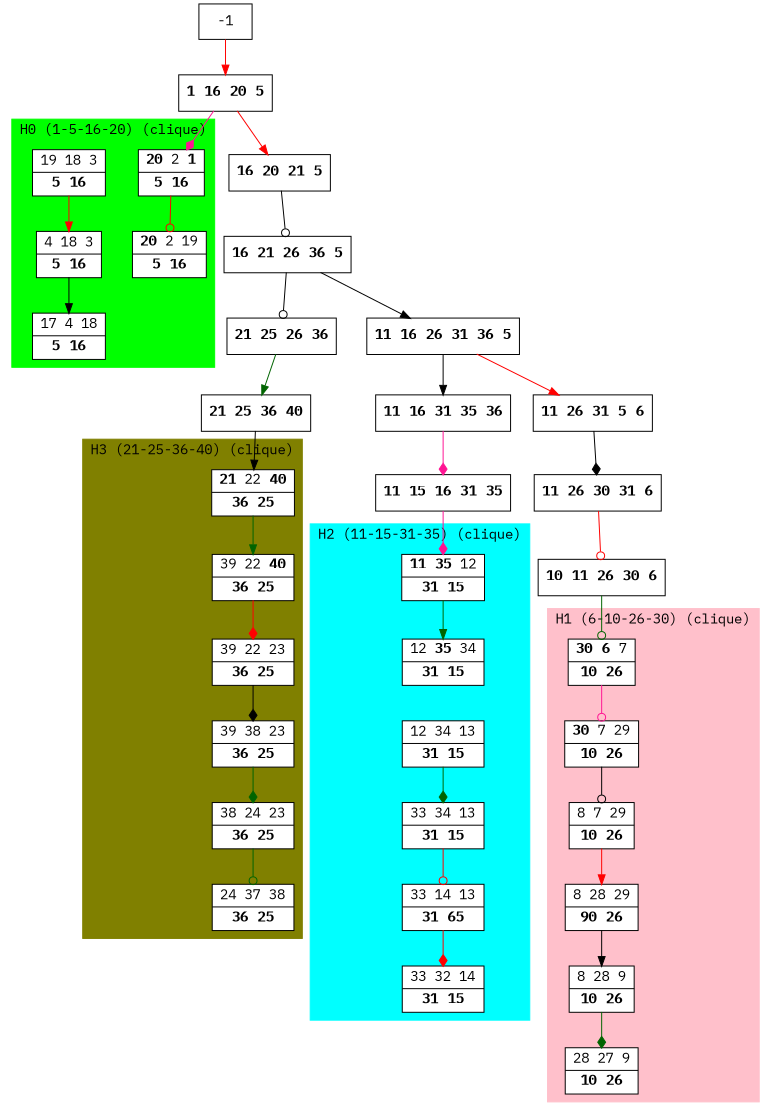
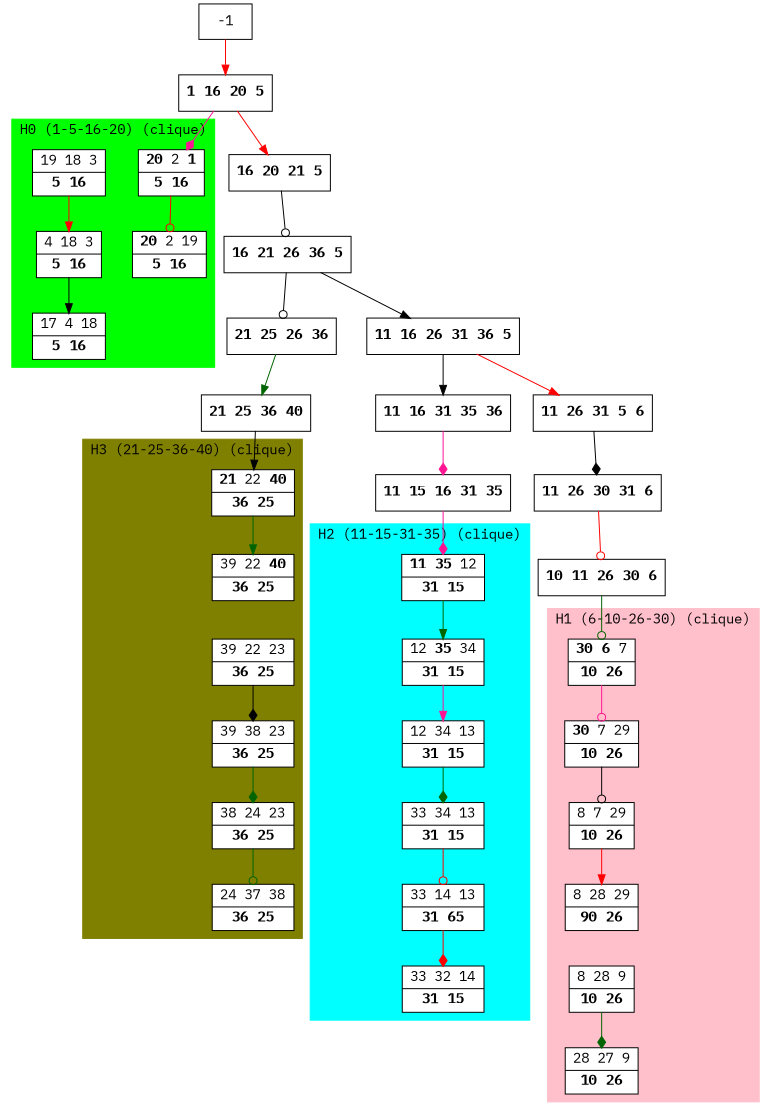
edge "39 22" -> "39 22 23": removed
edge "12" -> "12 34 13": added
edge "8 28 29" -> "8 28 9": removed
